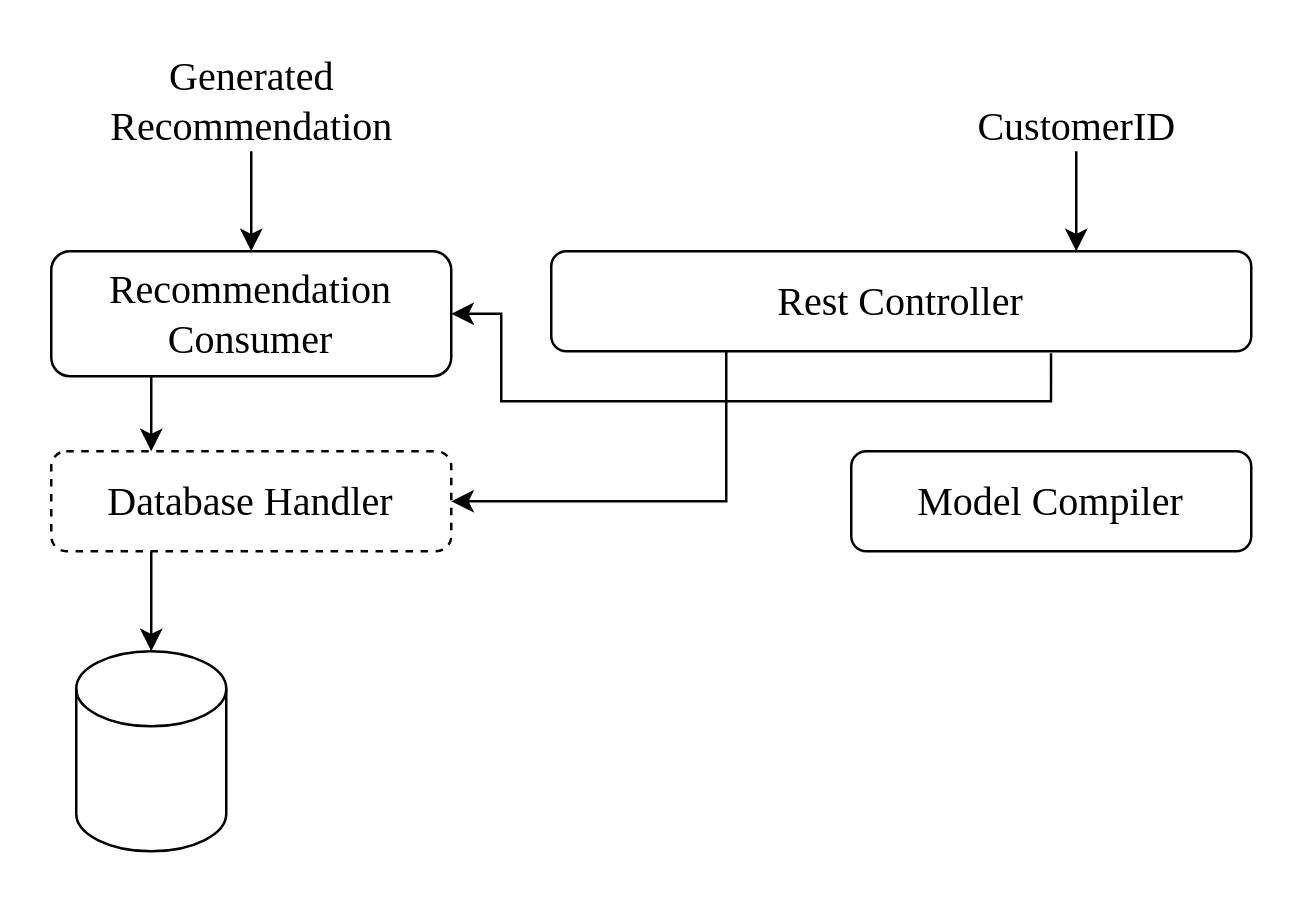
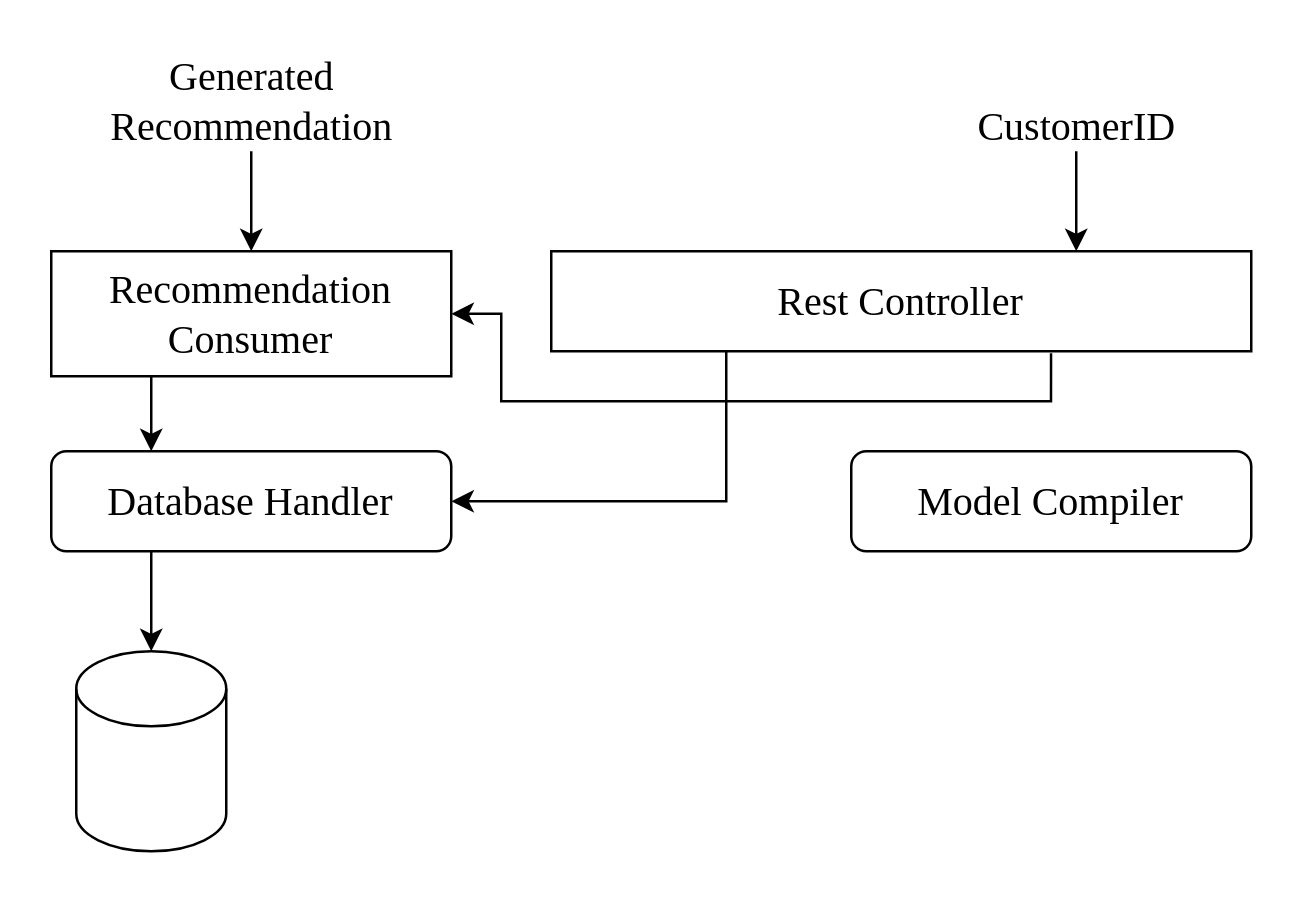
node "Rest Controller": shape rounded rectangle -> rectangle
node "Recommendation Consumer": shape rounded rectangle -> rectangle
node "Database Handler": style dashed -> solid
